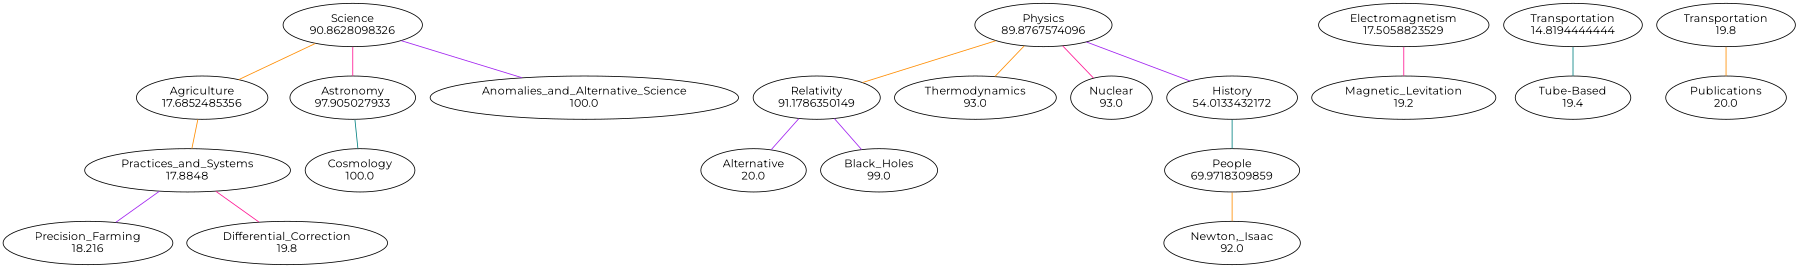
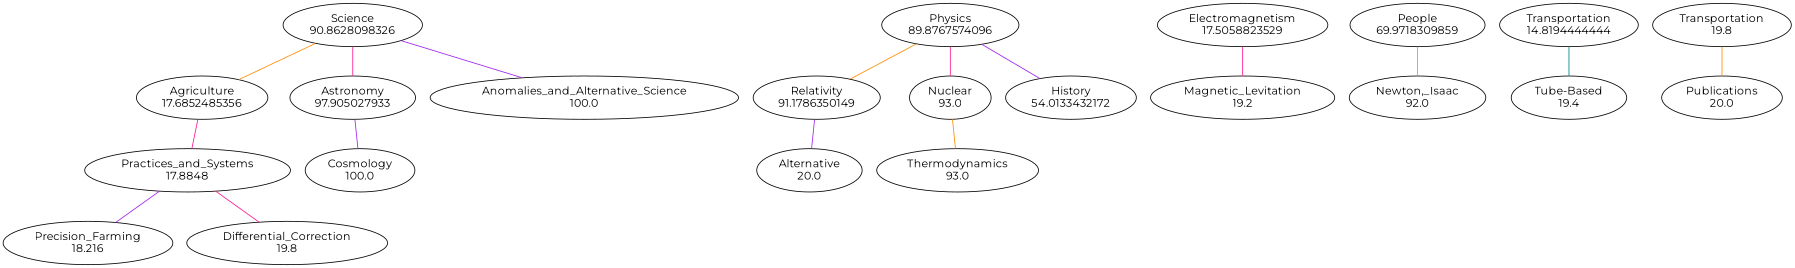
edge "Physics 89.8767574096" -- "Thermodynamics 93.0": now "Nuclear 93.0" -- "Thermodynamics 93.0"
edge "Agriculture 17.6852485356" -- "Practices_and_Systems 17.8848": color darkorange -> deeppink
edge "Astronomy 97.905027933" -- "Cosmology 100.0": color teal -> purple
edge "History 54.0133432172" -- "People 69.9718309859": removed
node "Black_Holes 99.0": removed
